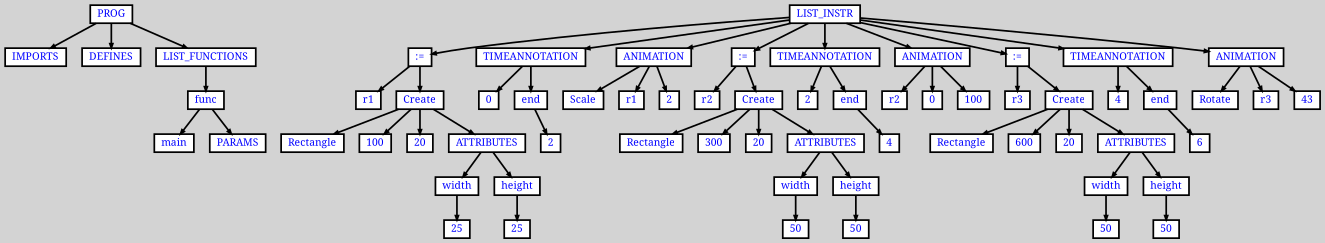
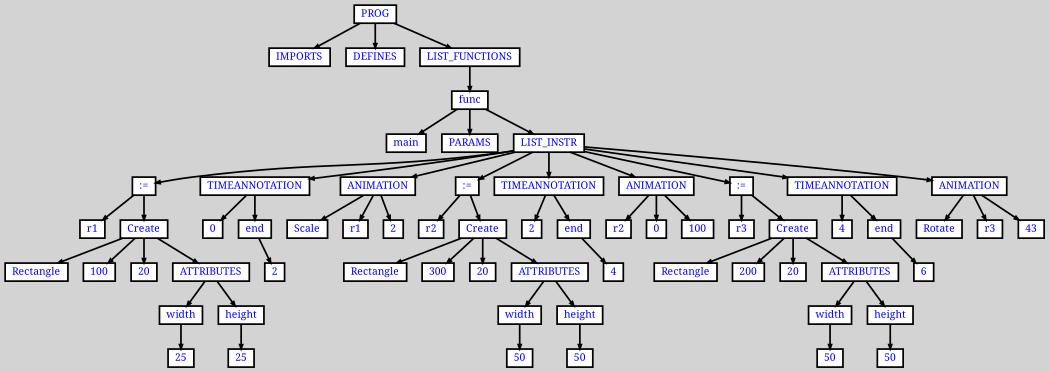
edge "func" -> "LIST_INSTR": added
node "600": label "600" -> "200"
